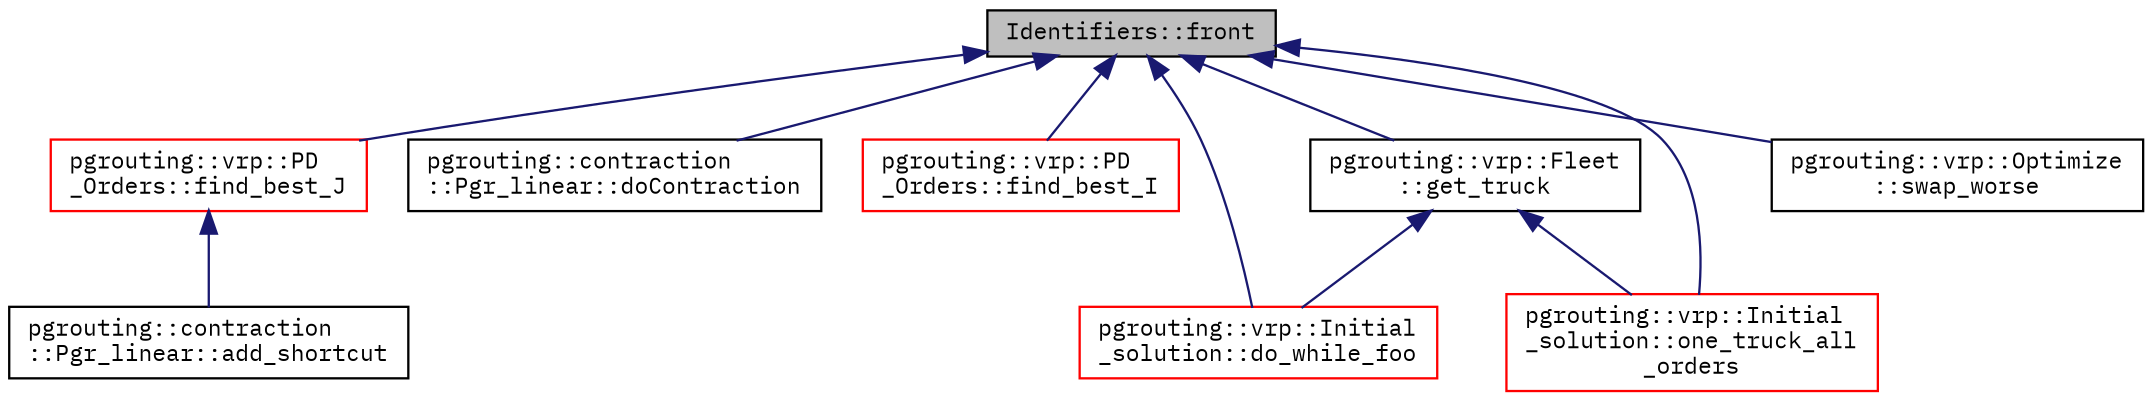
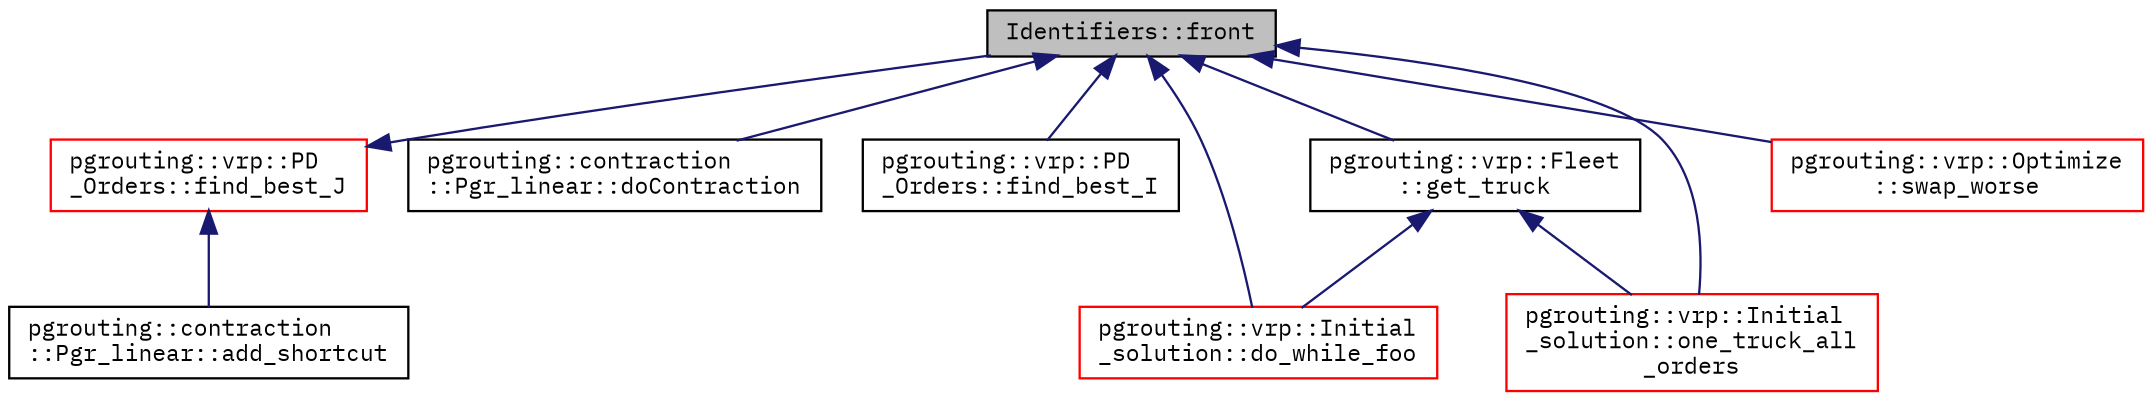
edge "pgrouting::vrp::PD _Orders::find_best_J" -> "Identifiers::front": reversed
node "pgrouting::vrp::PD _Orders::find_best_I": color red -> black
node "pgrouting::vrp::Optimize ::swap_worse": color black -> red
